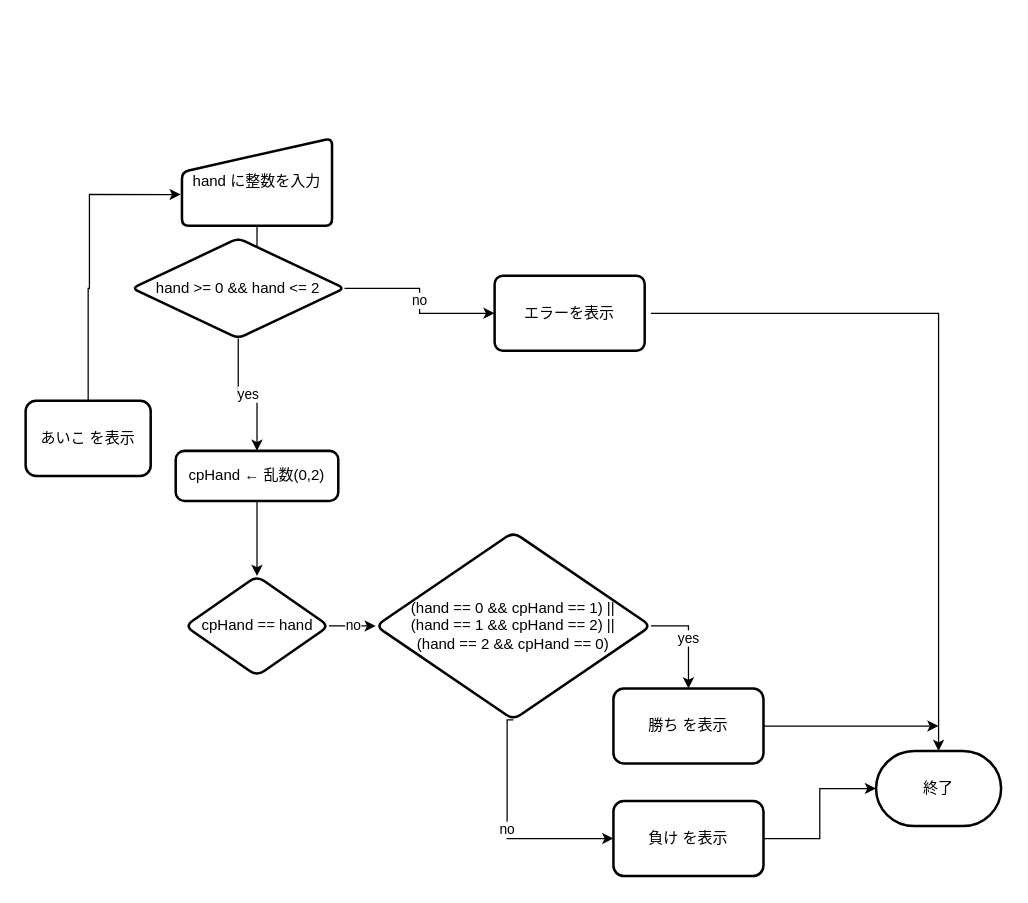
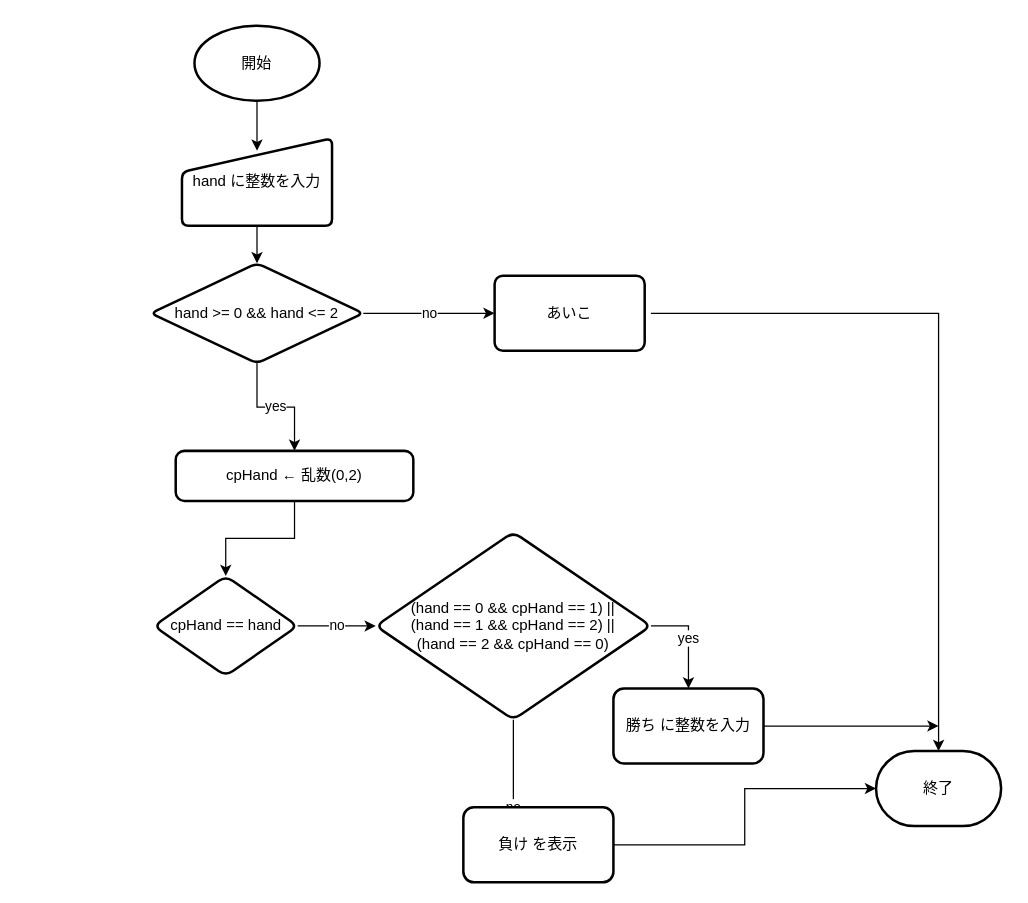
node "開始": added
edge "開始" -> "hand に整数を入力": added
edge "あいこ を表示" -> "hand に整数を入力": removed
node "hand >= 0 && hand <= 2": moved (238, 288) -> (257, 313)
node "エラーを表示": label "エラーを表示" -> "あいこ"
node "あいこ を表示": removed
node "cpHand ← 乱数(0,2)": size 163x50 -> 238x50
node "cpHand == hand": moved (257, 626) -> (226, 626)
node "勝ち を表示": label "勝ち を表示" -> "勝ち に整数を入力"
node "負け を表示": moved (688, 838) -> (538, 844)
